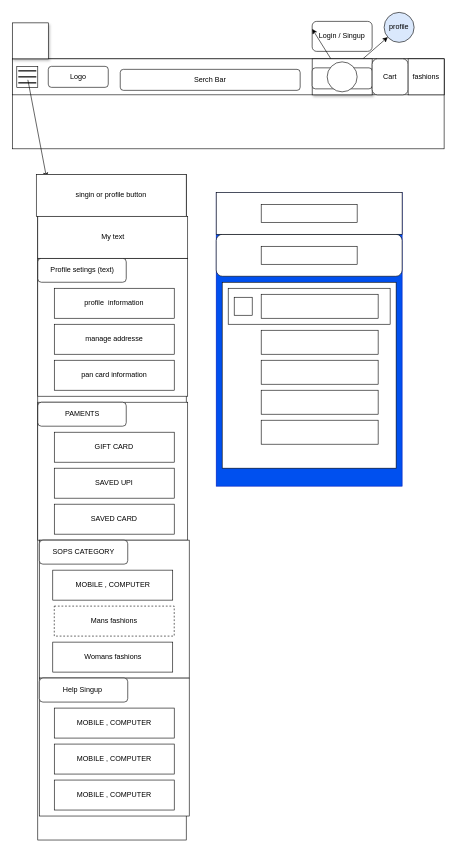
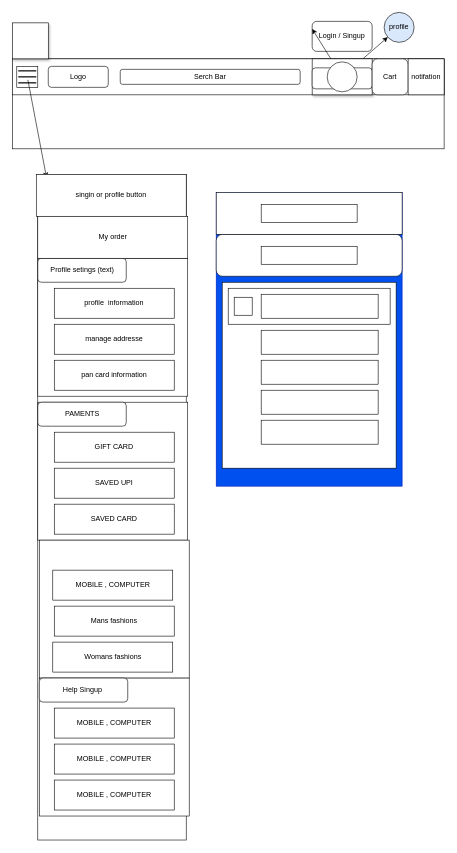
node "fashions": label "fashions" -> "notifation"
node "Serch Bar": size 180x21 -> 180x15
node "My text": label "My text" -> "My order"
node "SOPS CATEGORY": removed
node "Mans fashions": style dashed -> solid
